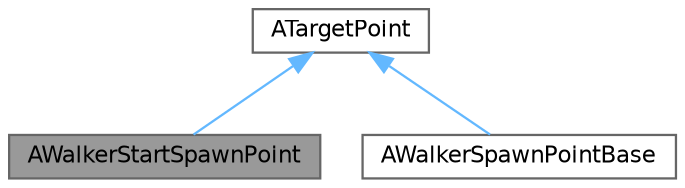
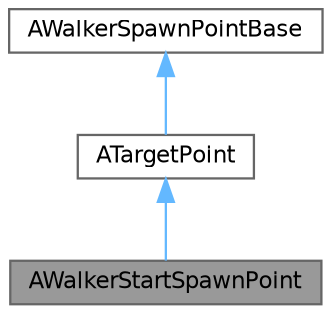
edge "AWalkerSpawnPointBase" -> "ATargetPoint": reversed
